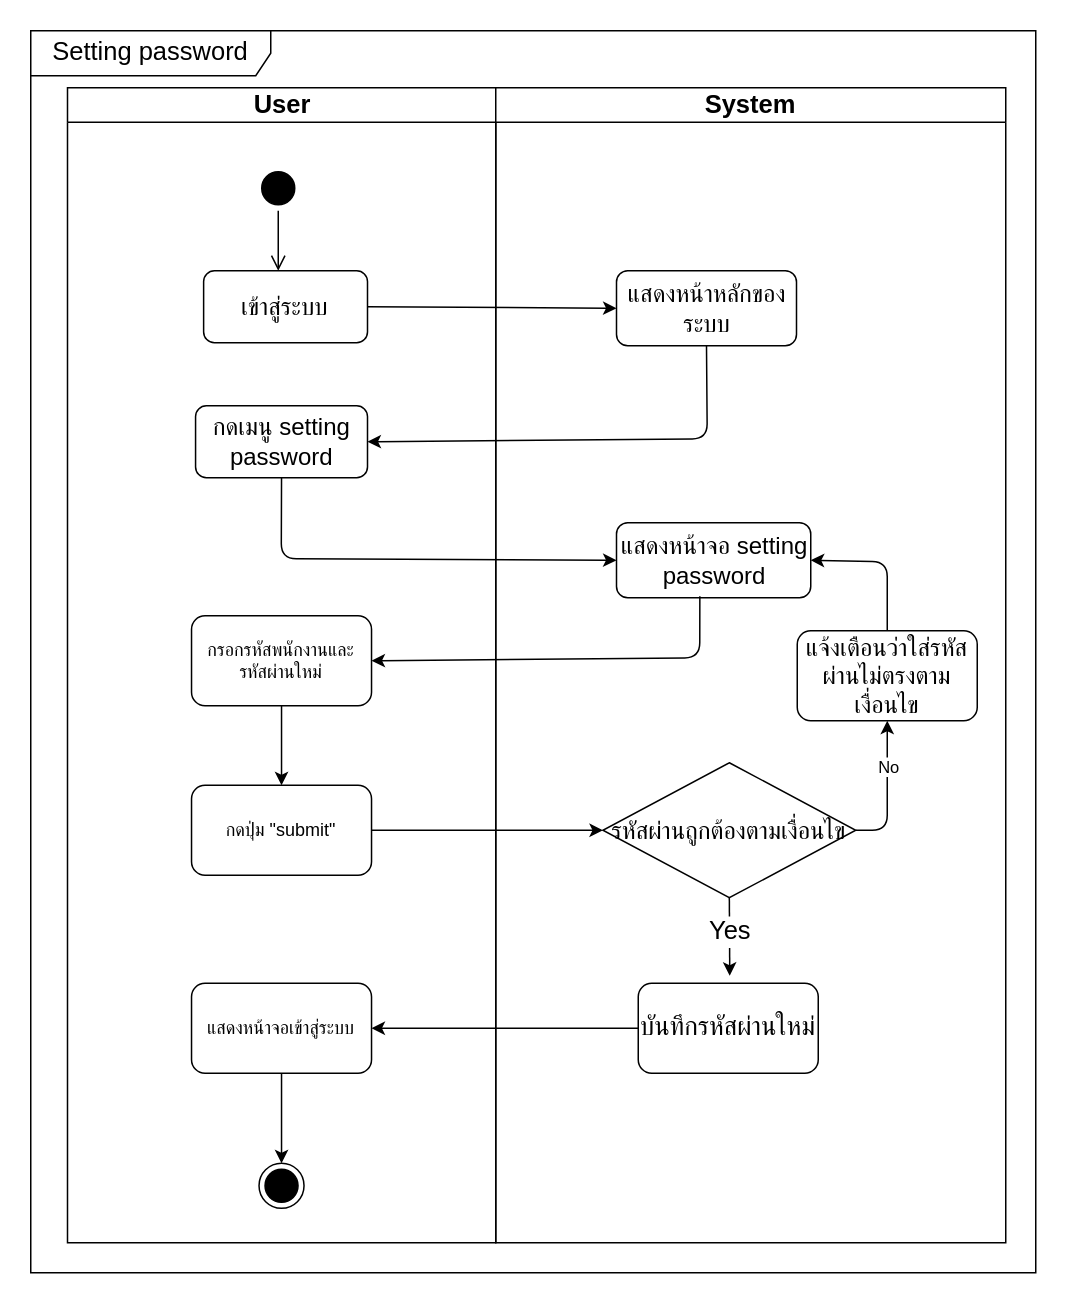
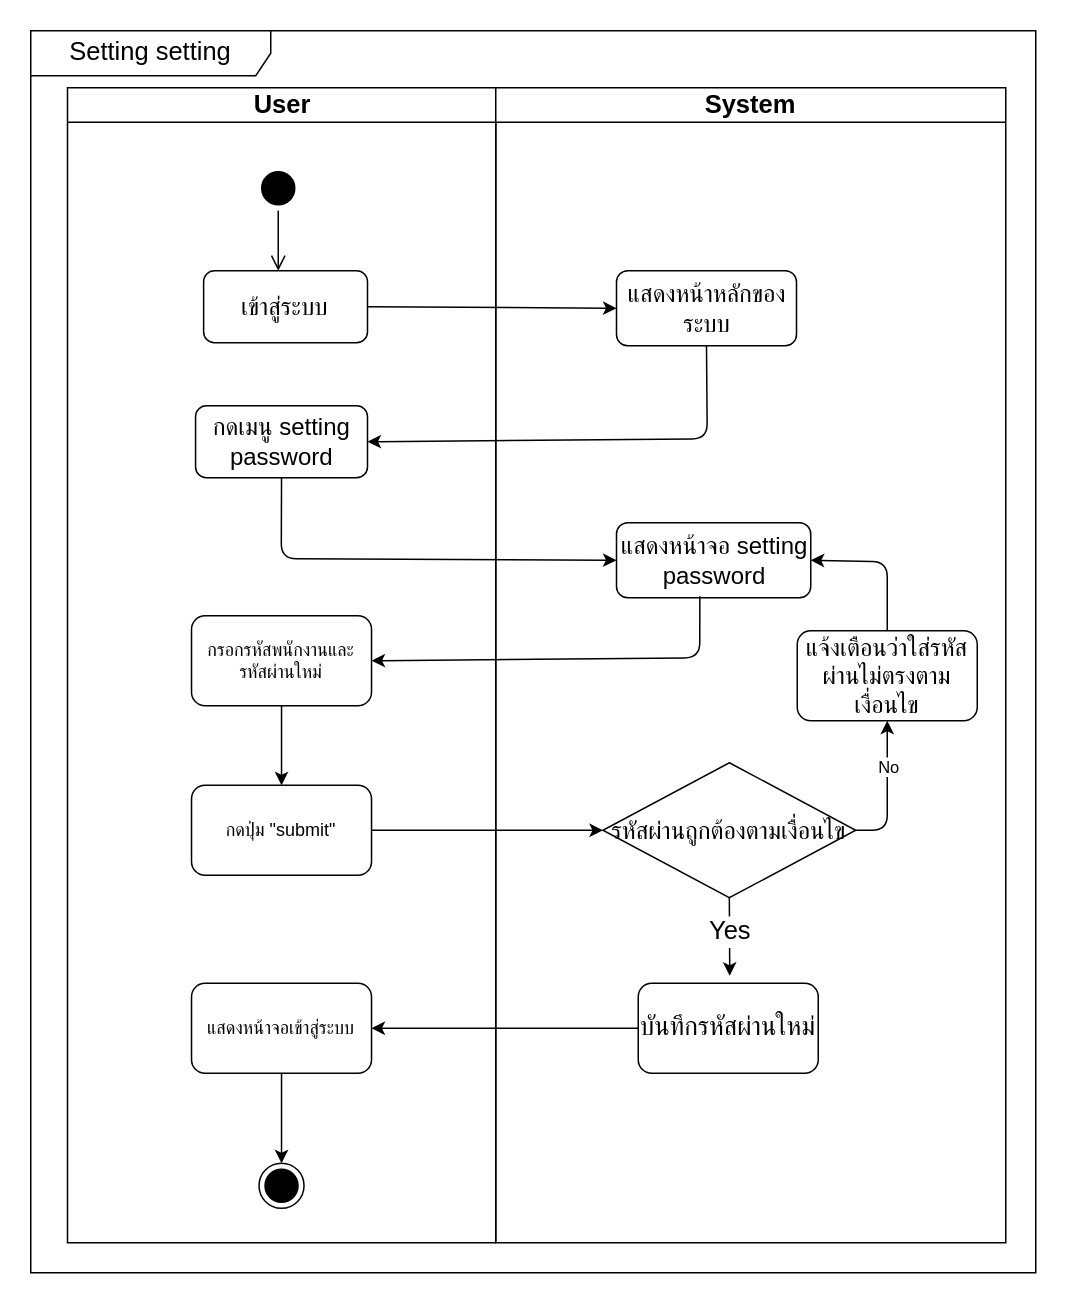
node "Setting password": label "Setting password" -> "Setting setting"
